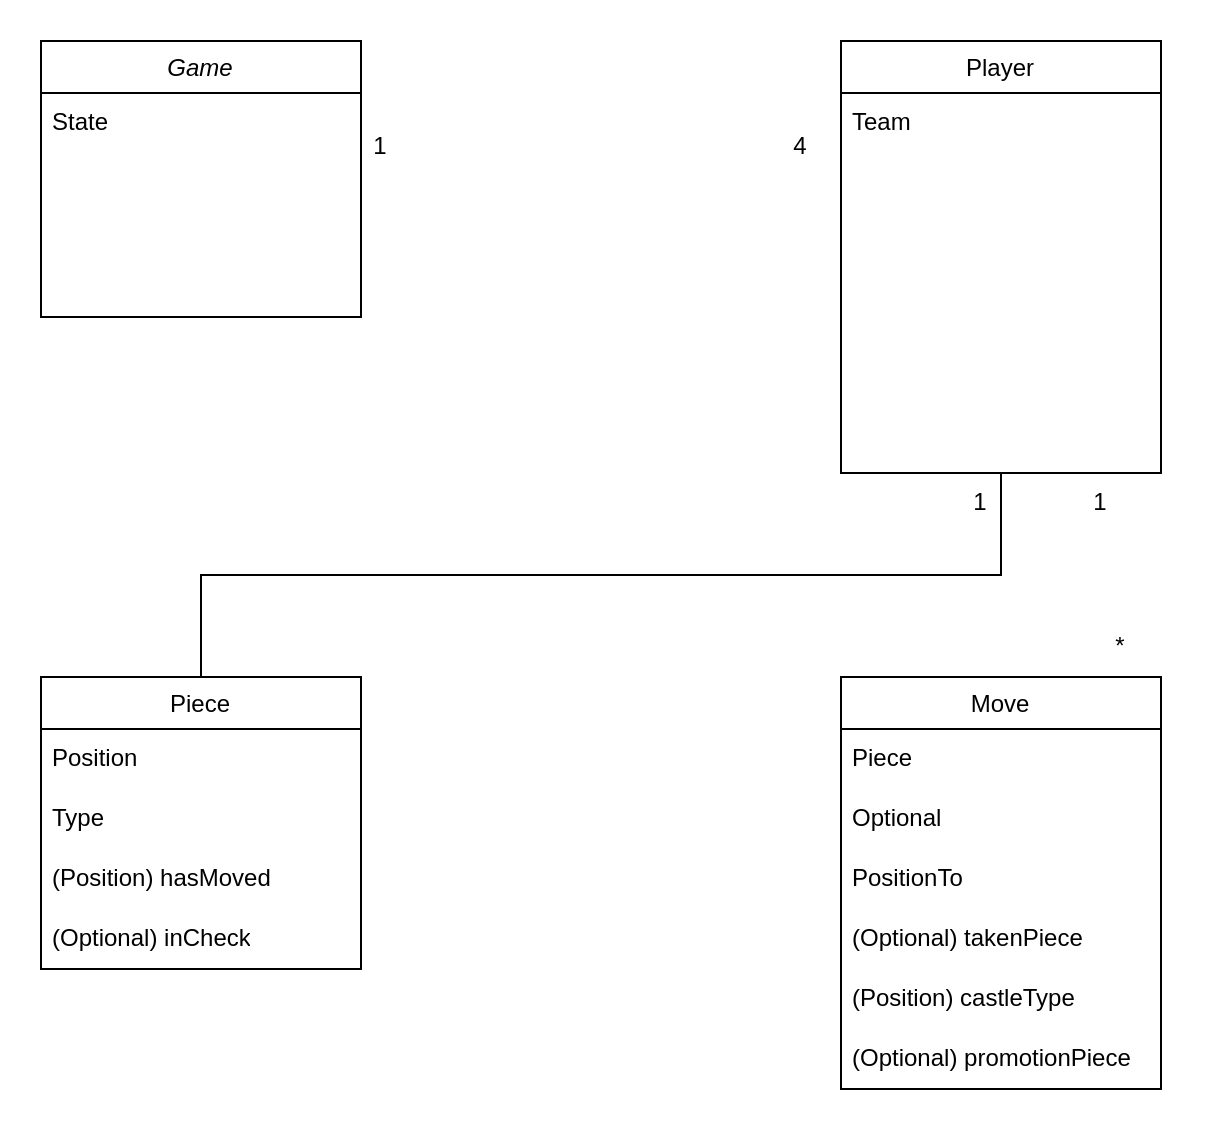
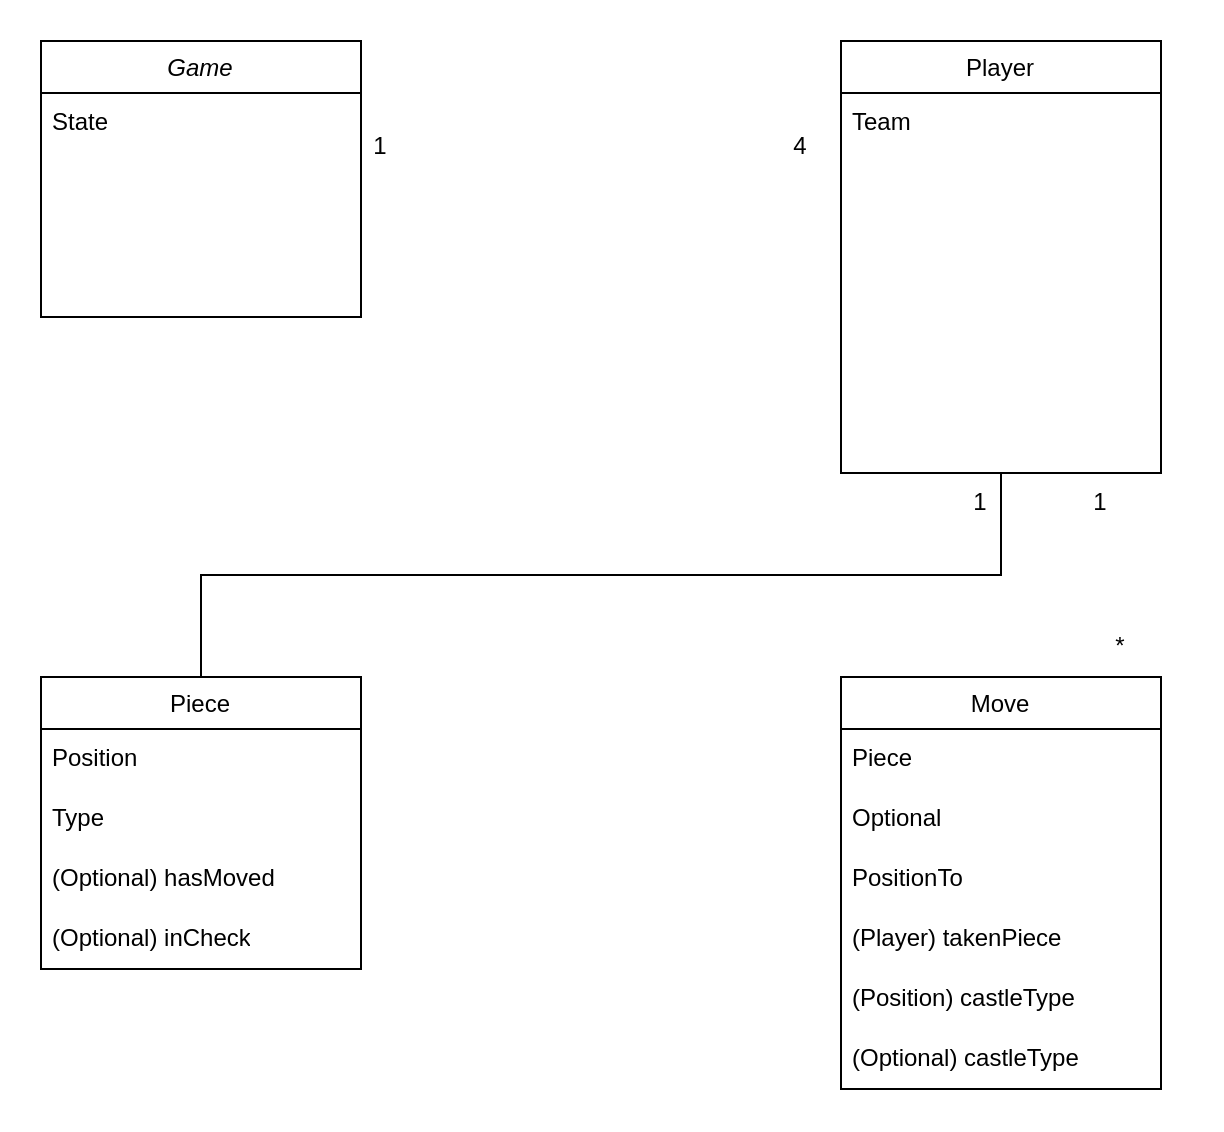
node "(Position) hasMoved": label "(Position) hasMoved" -> "(Optional) hasMoved"
node "(Optional) takenPiece": label "(Optional) takenPiece" -> "(Player) takenPiece"
node "(Optional) promotionPiece": label "(Optional) promotionPiece" -> "(Optional) castleType"
